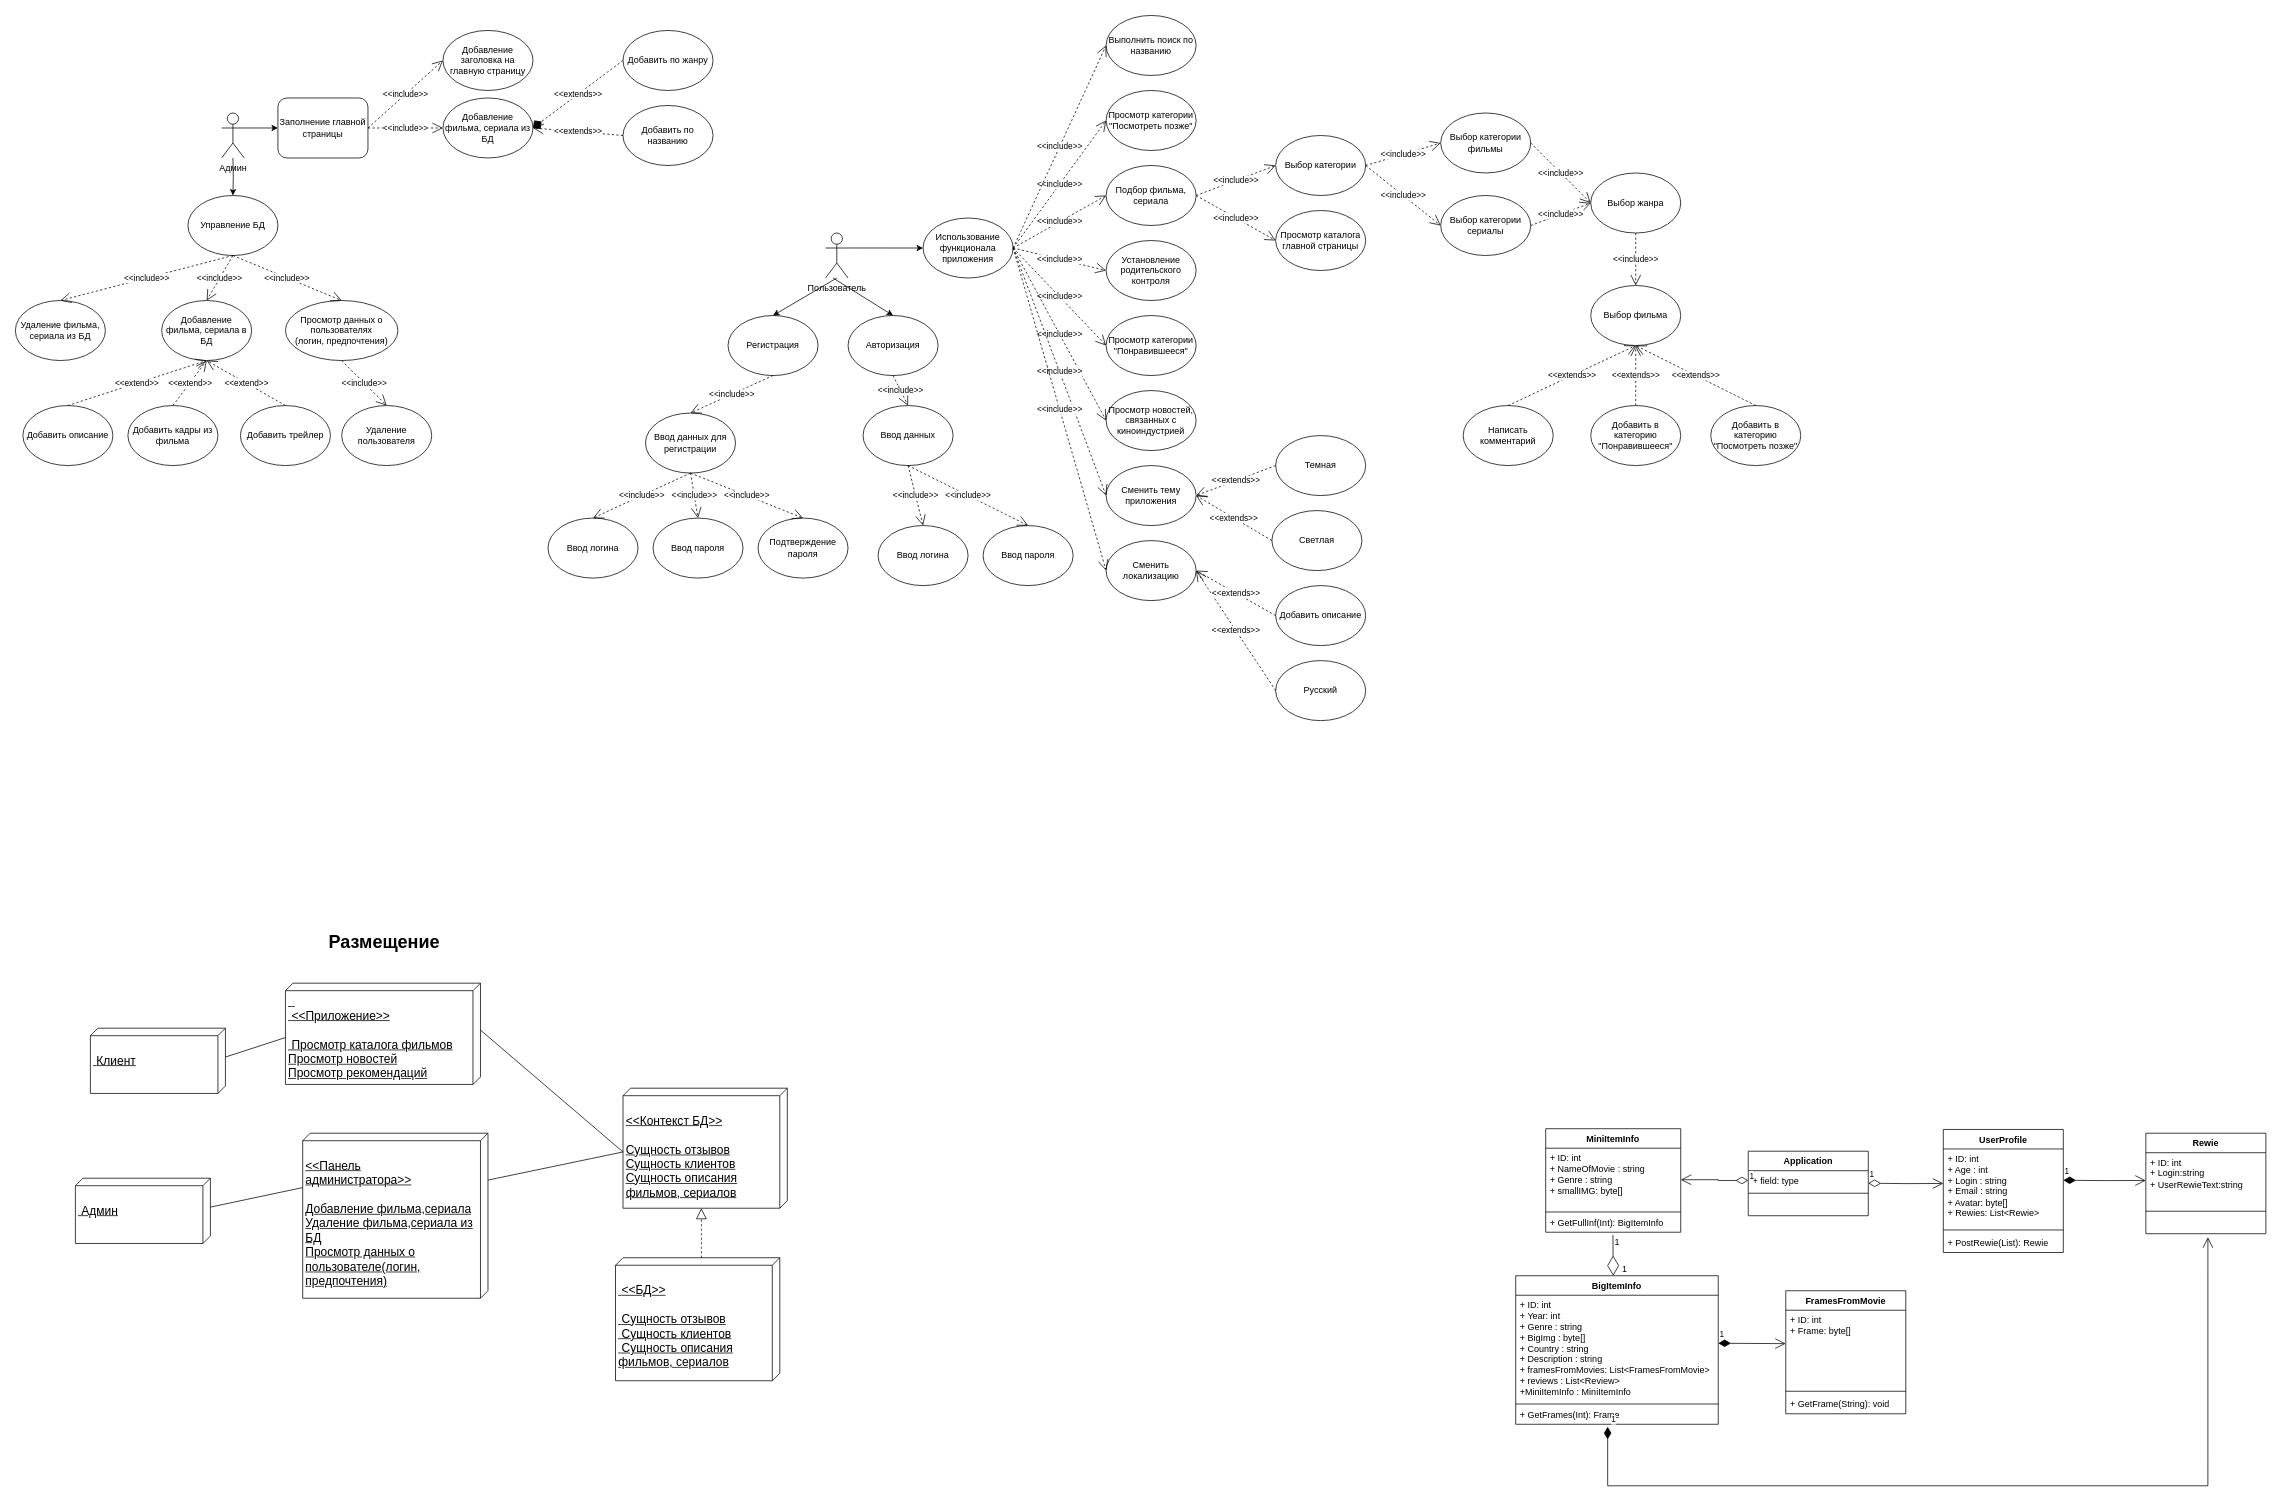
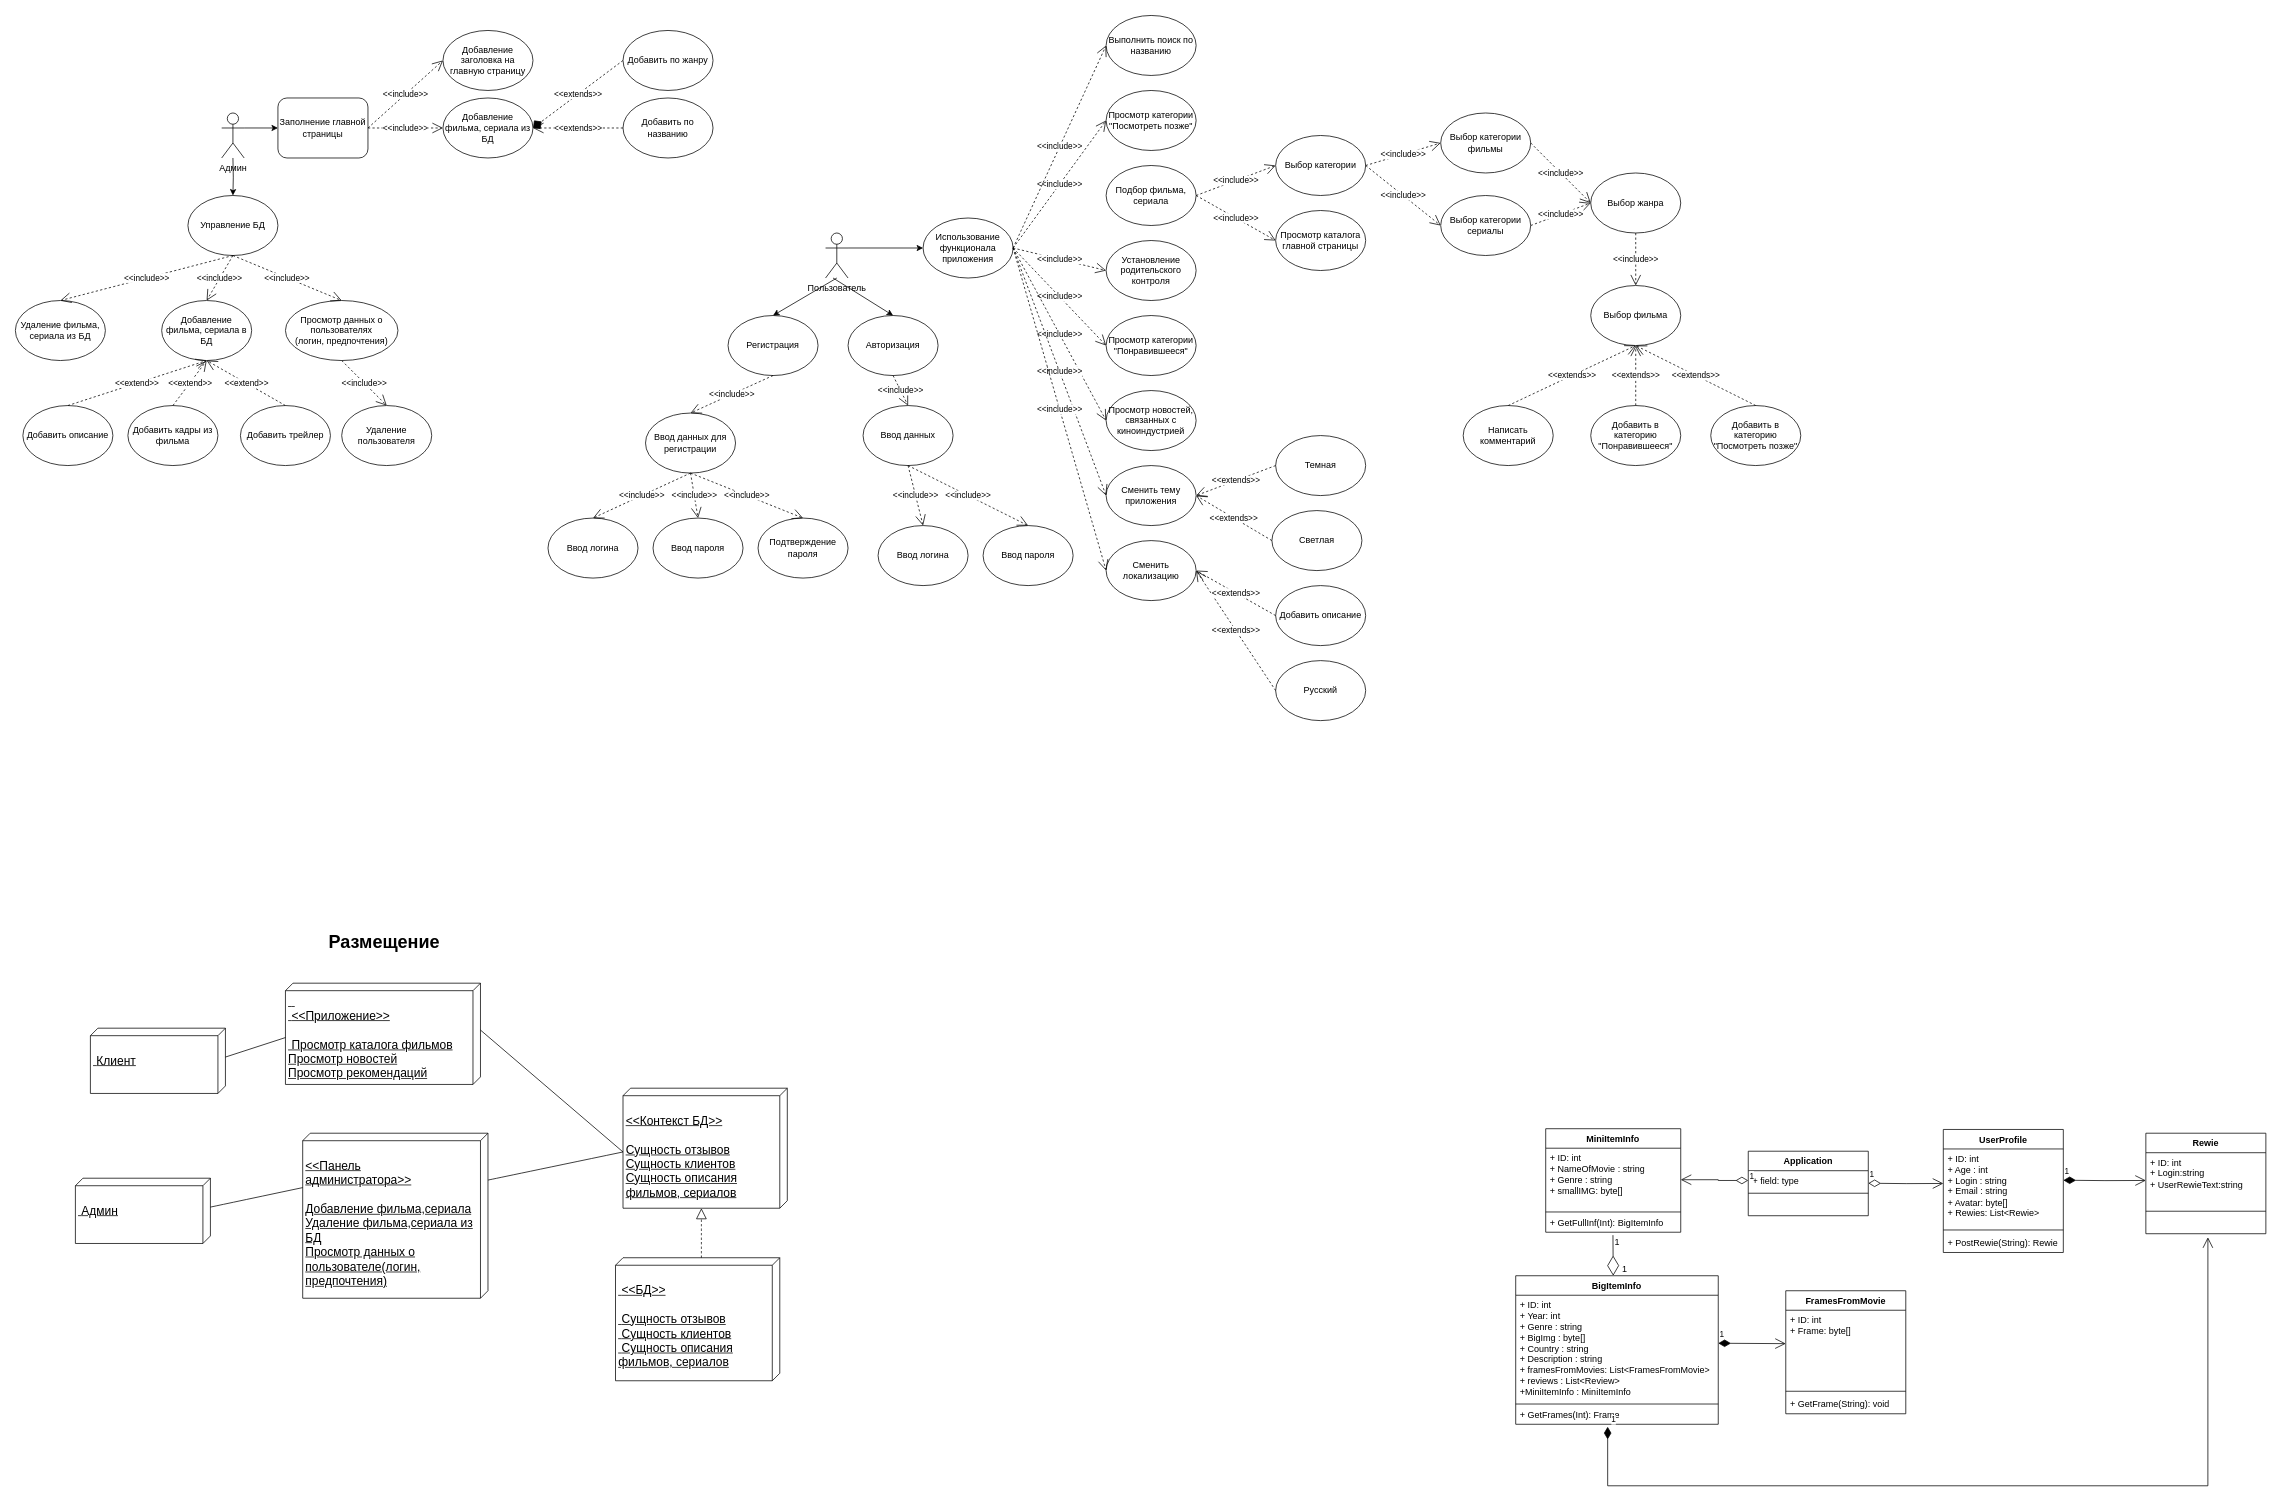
node "Добавить по названию": moved (668, 135) -> (668, 128)
edge "Использование функционала приложения" -> "Подбор фильма, сериала": removed, label "<<include>>"
node "+ PostRewie(List): Rewie": label "+ PostRewie(List): Rewie" -> "+ PostRewie(String): Rewie"
